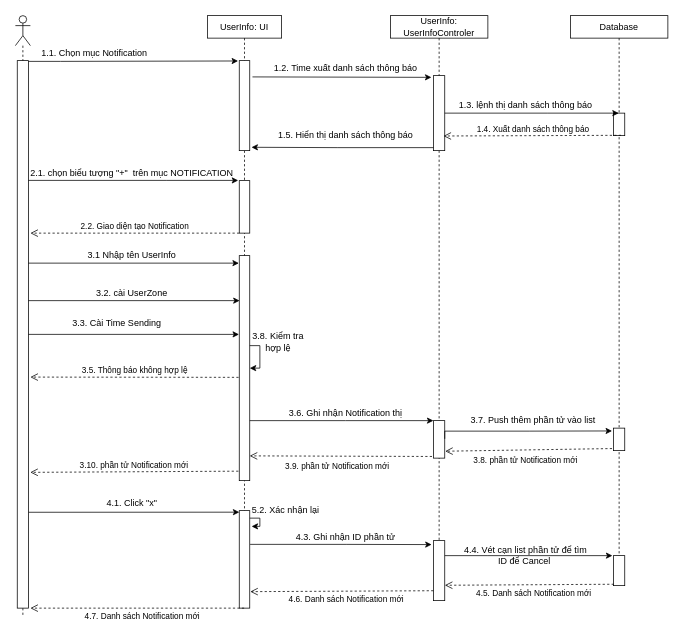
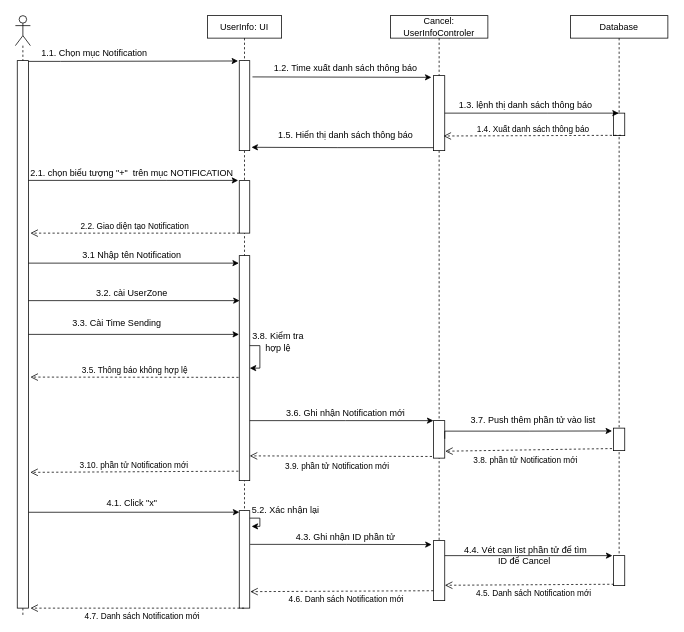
node "UserInfo: UserInfoControler": label "UserInfo: UserInfoControler" -> "Cancel: UserInfoControler"
node "3.1 Nhập tên UserInfo": label "3.1 Nhập tên UserInfo" -> "3.1 Nhập tên Notification"
node "3.6. Ghi nhận Notification thị": label "3.6. Ghi nhận Notification thị" -> "3.6. Ghi nhận Notification mới"
